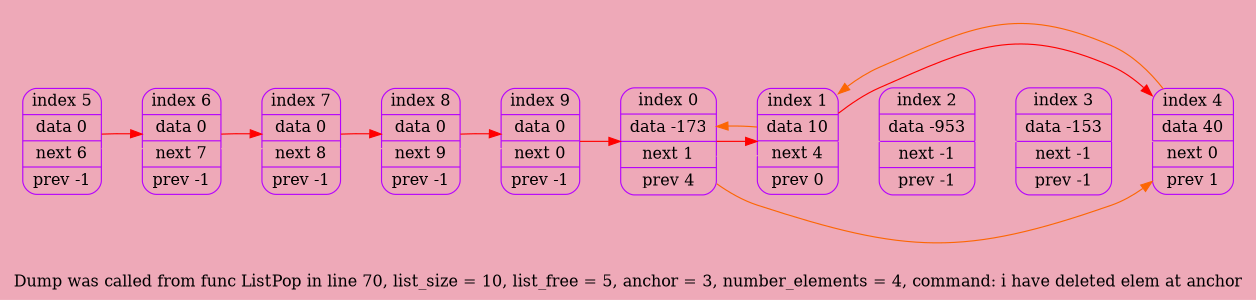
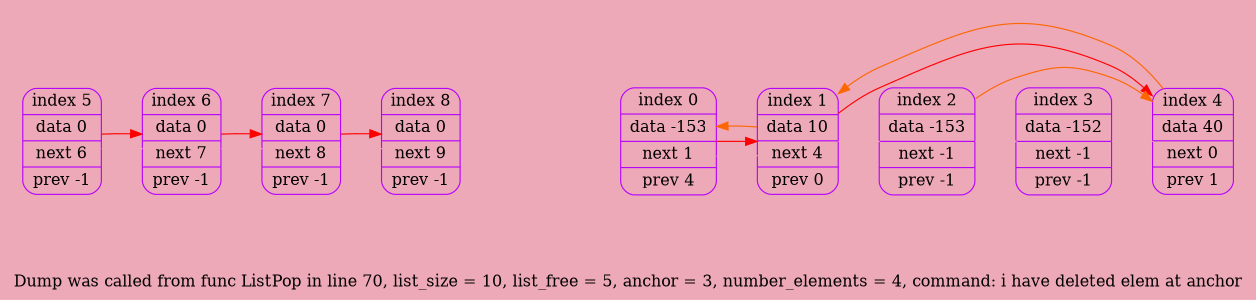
node "index 0": text "data -173" -> "data -153"
node "index 2": text "data -953" -> "data -153"
node "index 3": text "data -153" -> "data -152"
node "index 9": removed
edge "index 0" -> "index 4": now "index 2" -> "index 4"
